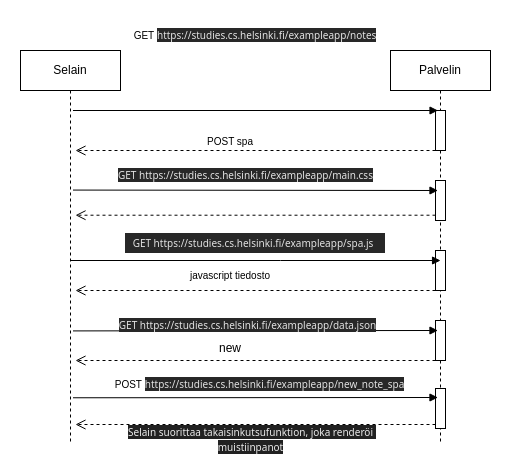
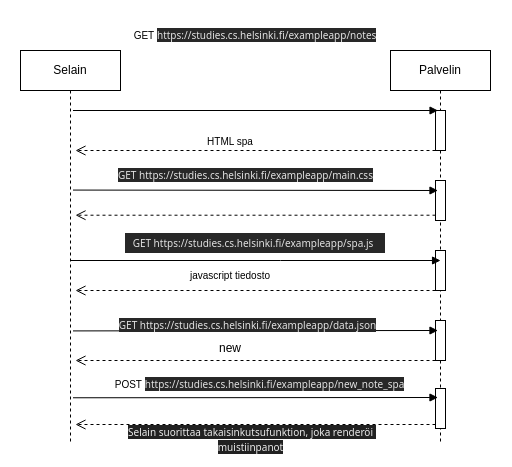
node "POST spa": label "POST spa" -> "HTML spa"
